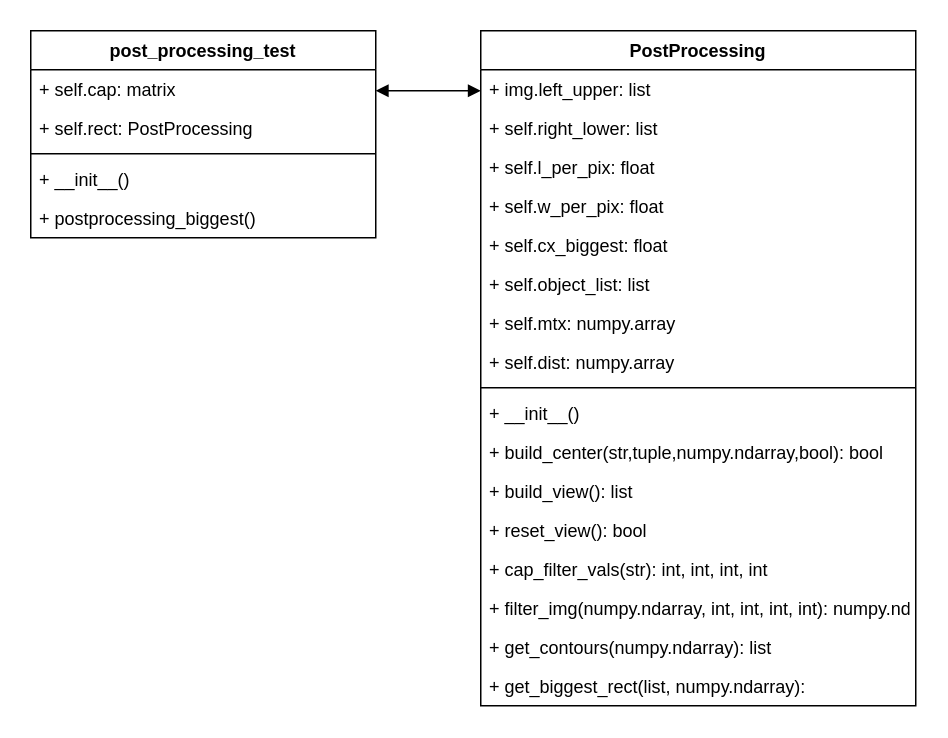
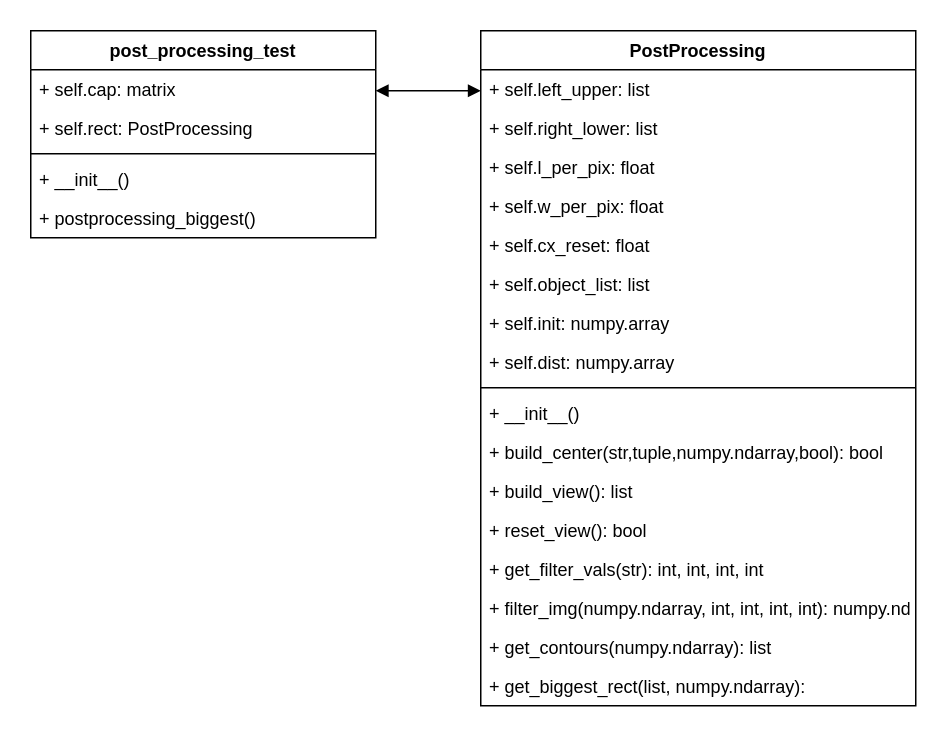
node "+ img.left_upper: list": label "+ img.left_upper: list" -> "+ self.left_upper: list"
node "+ self.cx_biggest: float": label "+ self.cx_biggest: float" -> "+ self.cx_reset: float"
node "+ self.mtx: numpy.array": label "+ self.mtx: numpy.array" -> "+ self.init: numpy.array"
node "+ cap_filter_vals(str): int, int, int, int": label "+ cap_filter_vals(str): int, int, int, int" -> "+ get_filter_vals(str): int, int, int, int"
